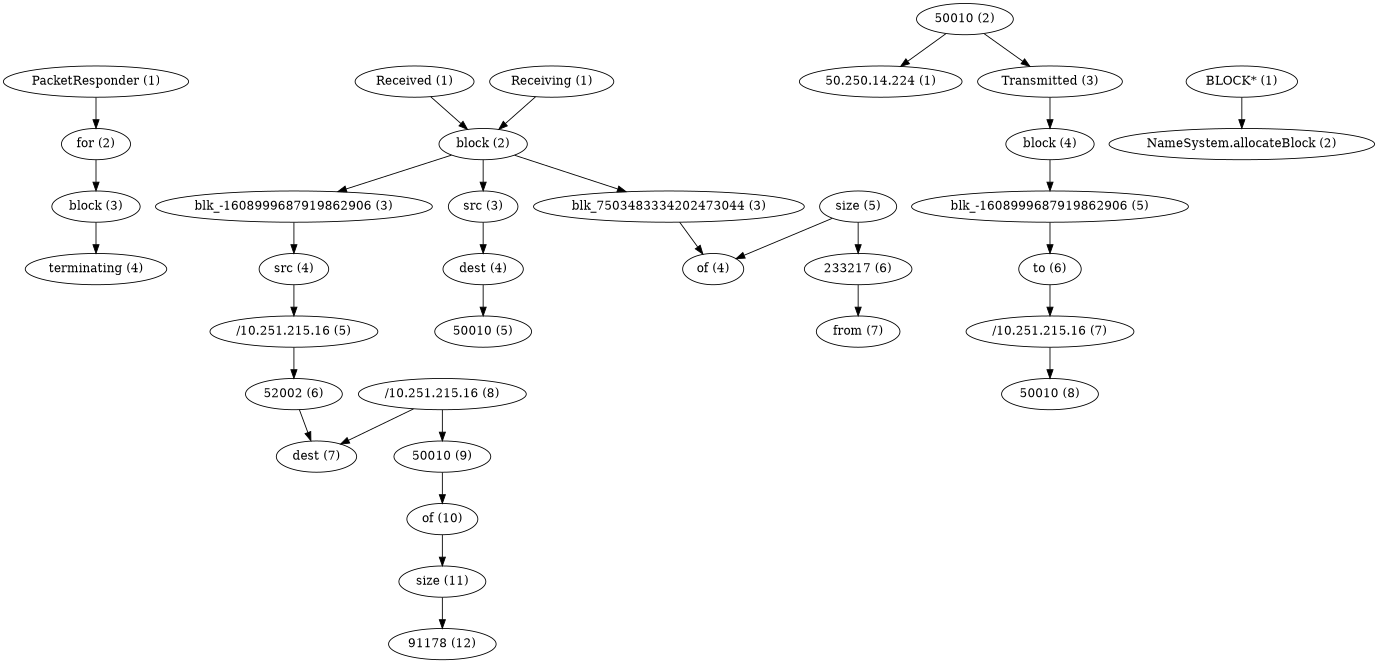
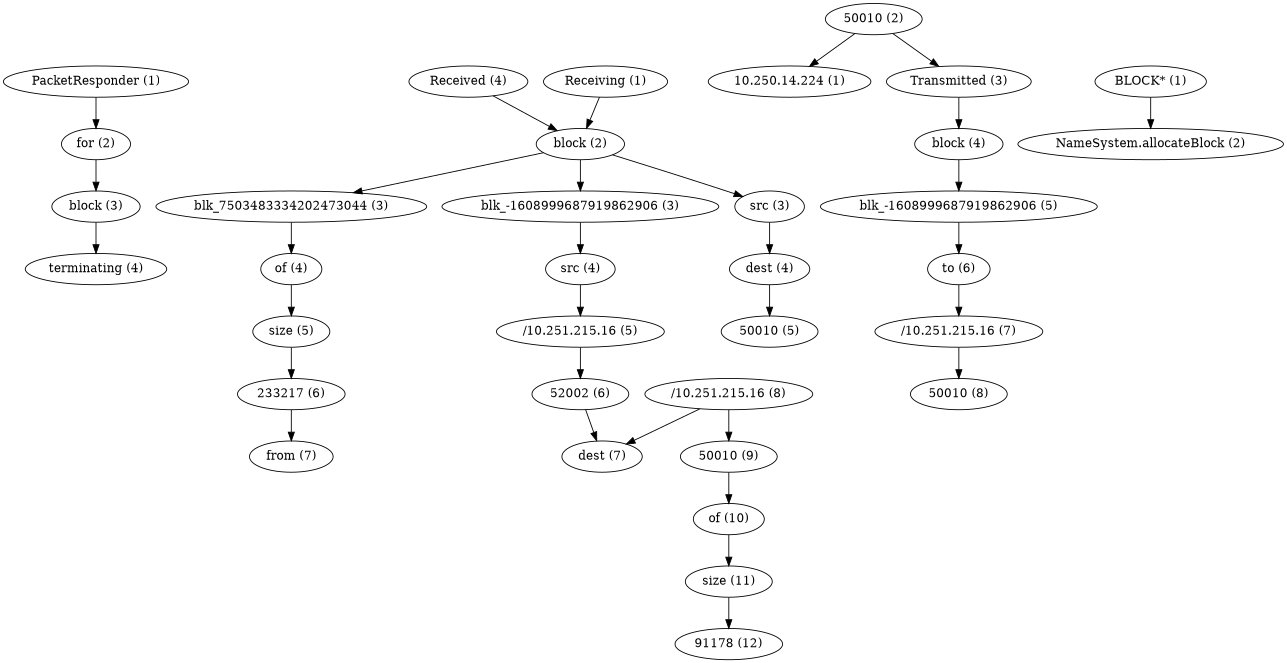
node "Received (1)": label "Received (1)" -> "Received (4)"
node "50.250.14.224 (1)": label "50.250.14.224 (1)" -> "10.250.14.224 (1)"
edge "size (5)" -> "of (4)": reversed
